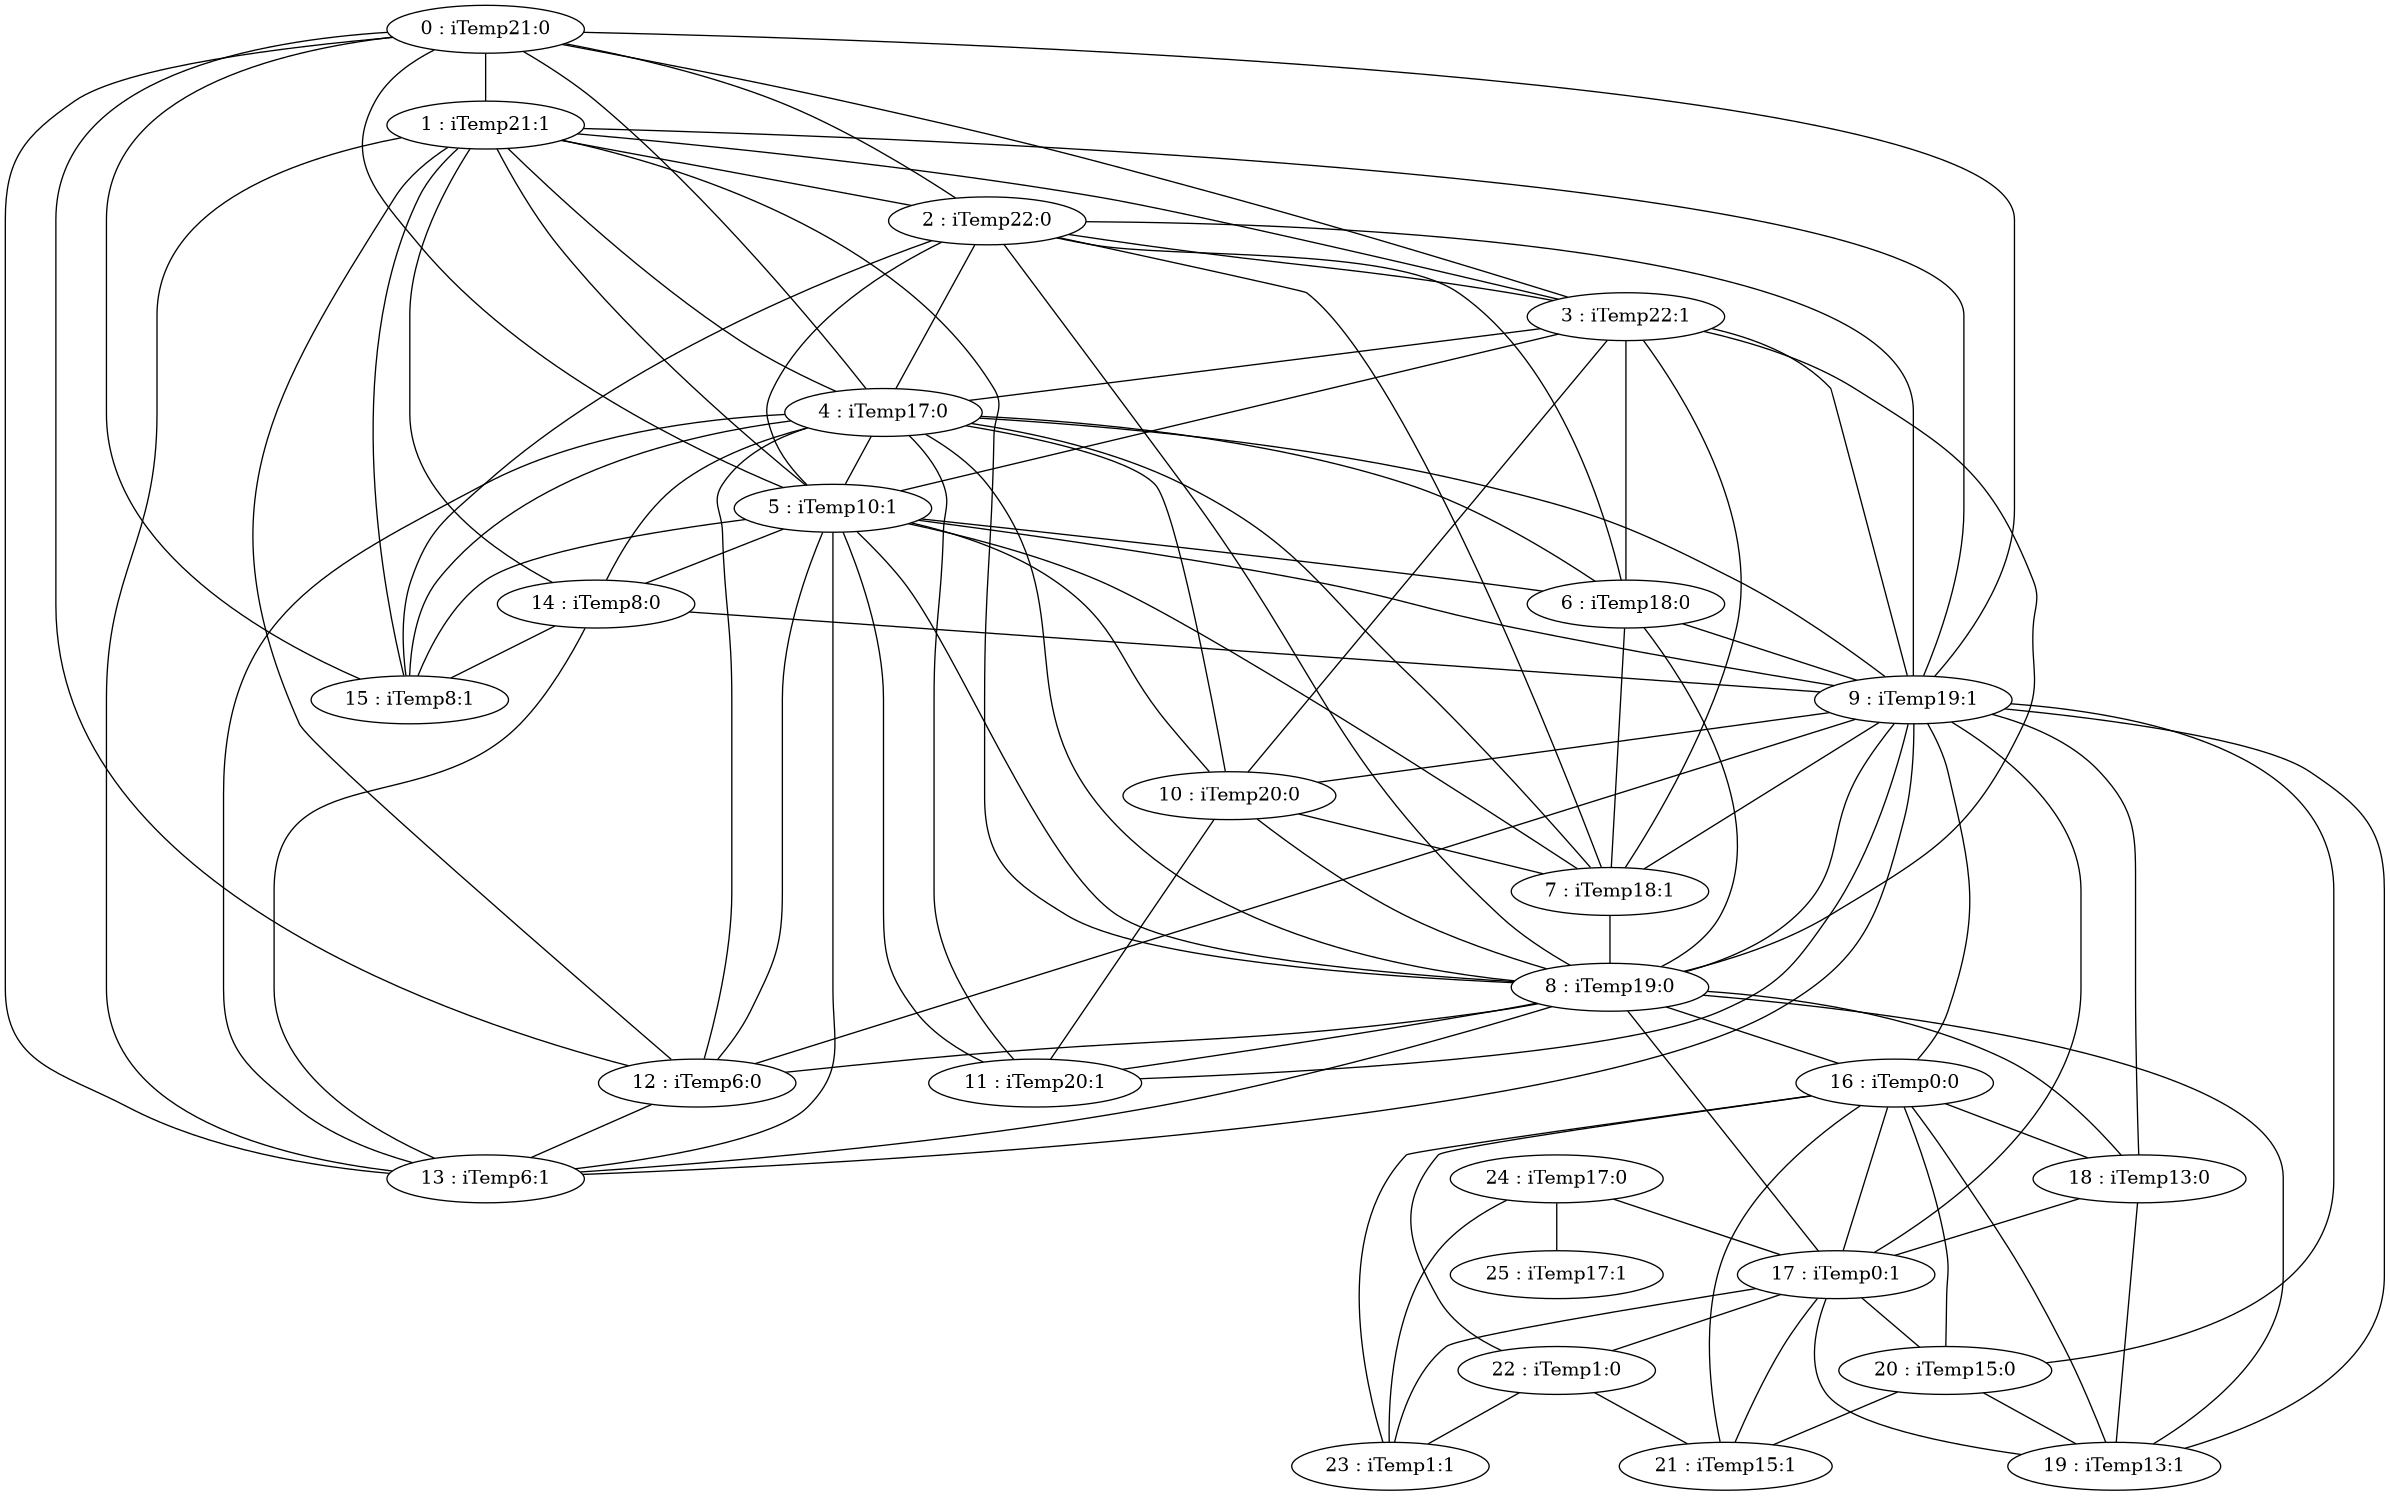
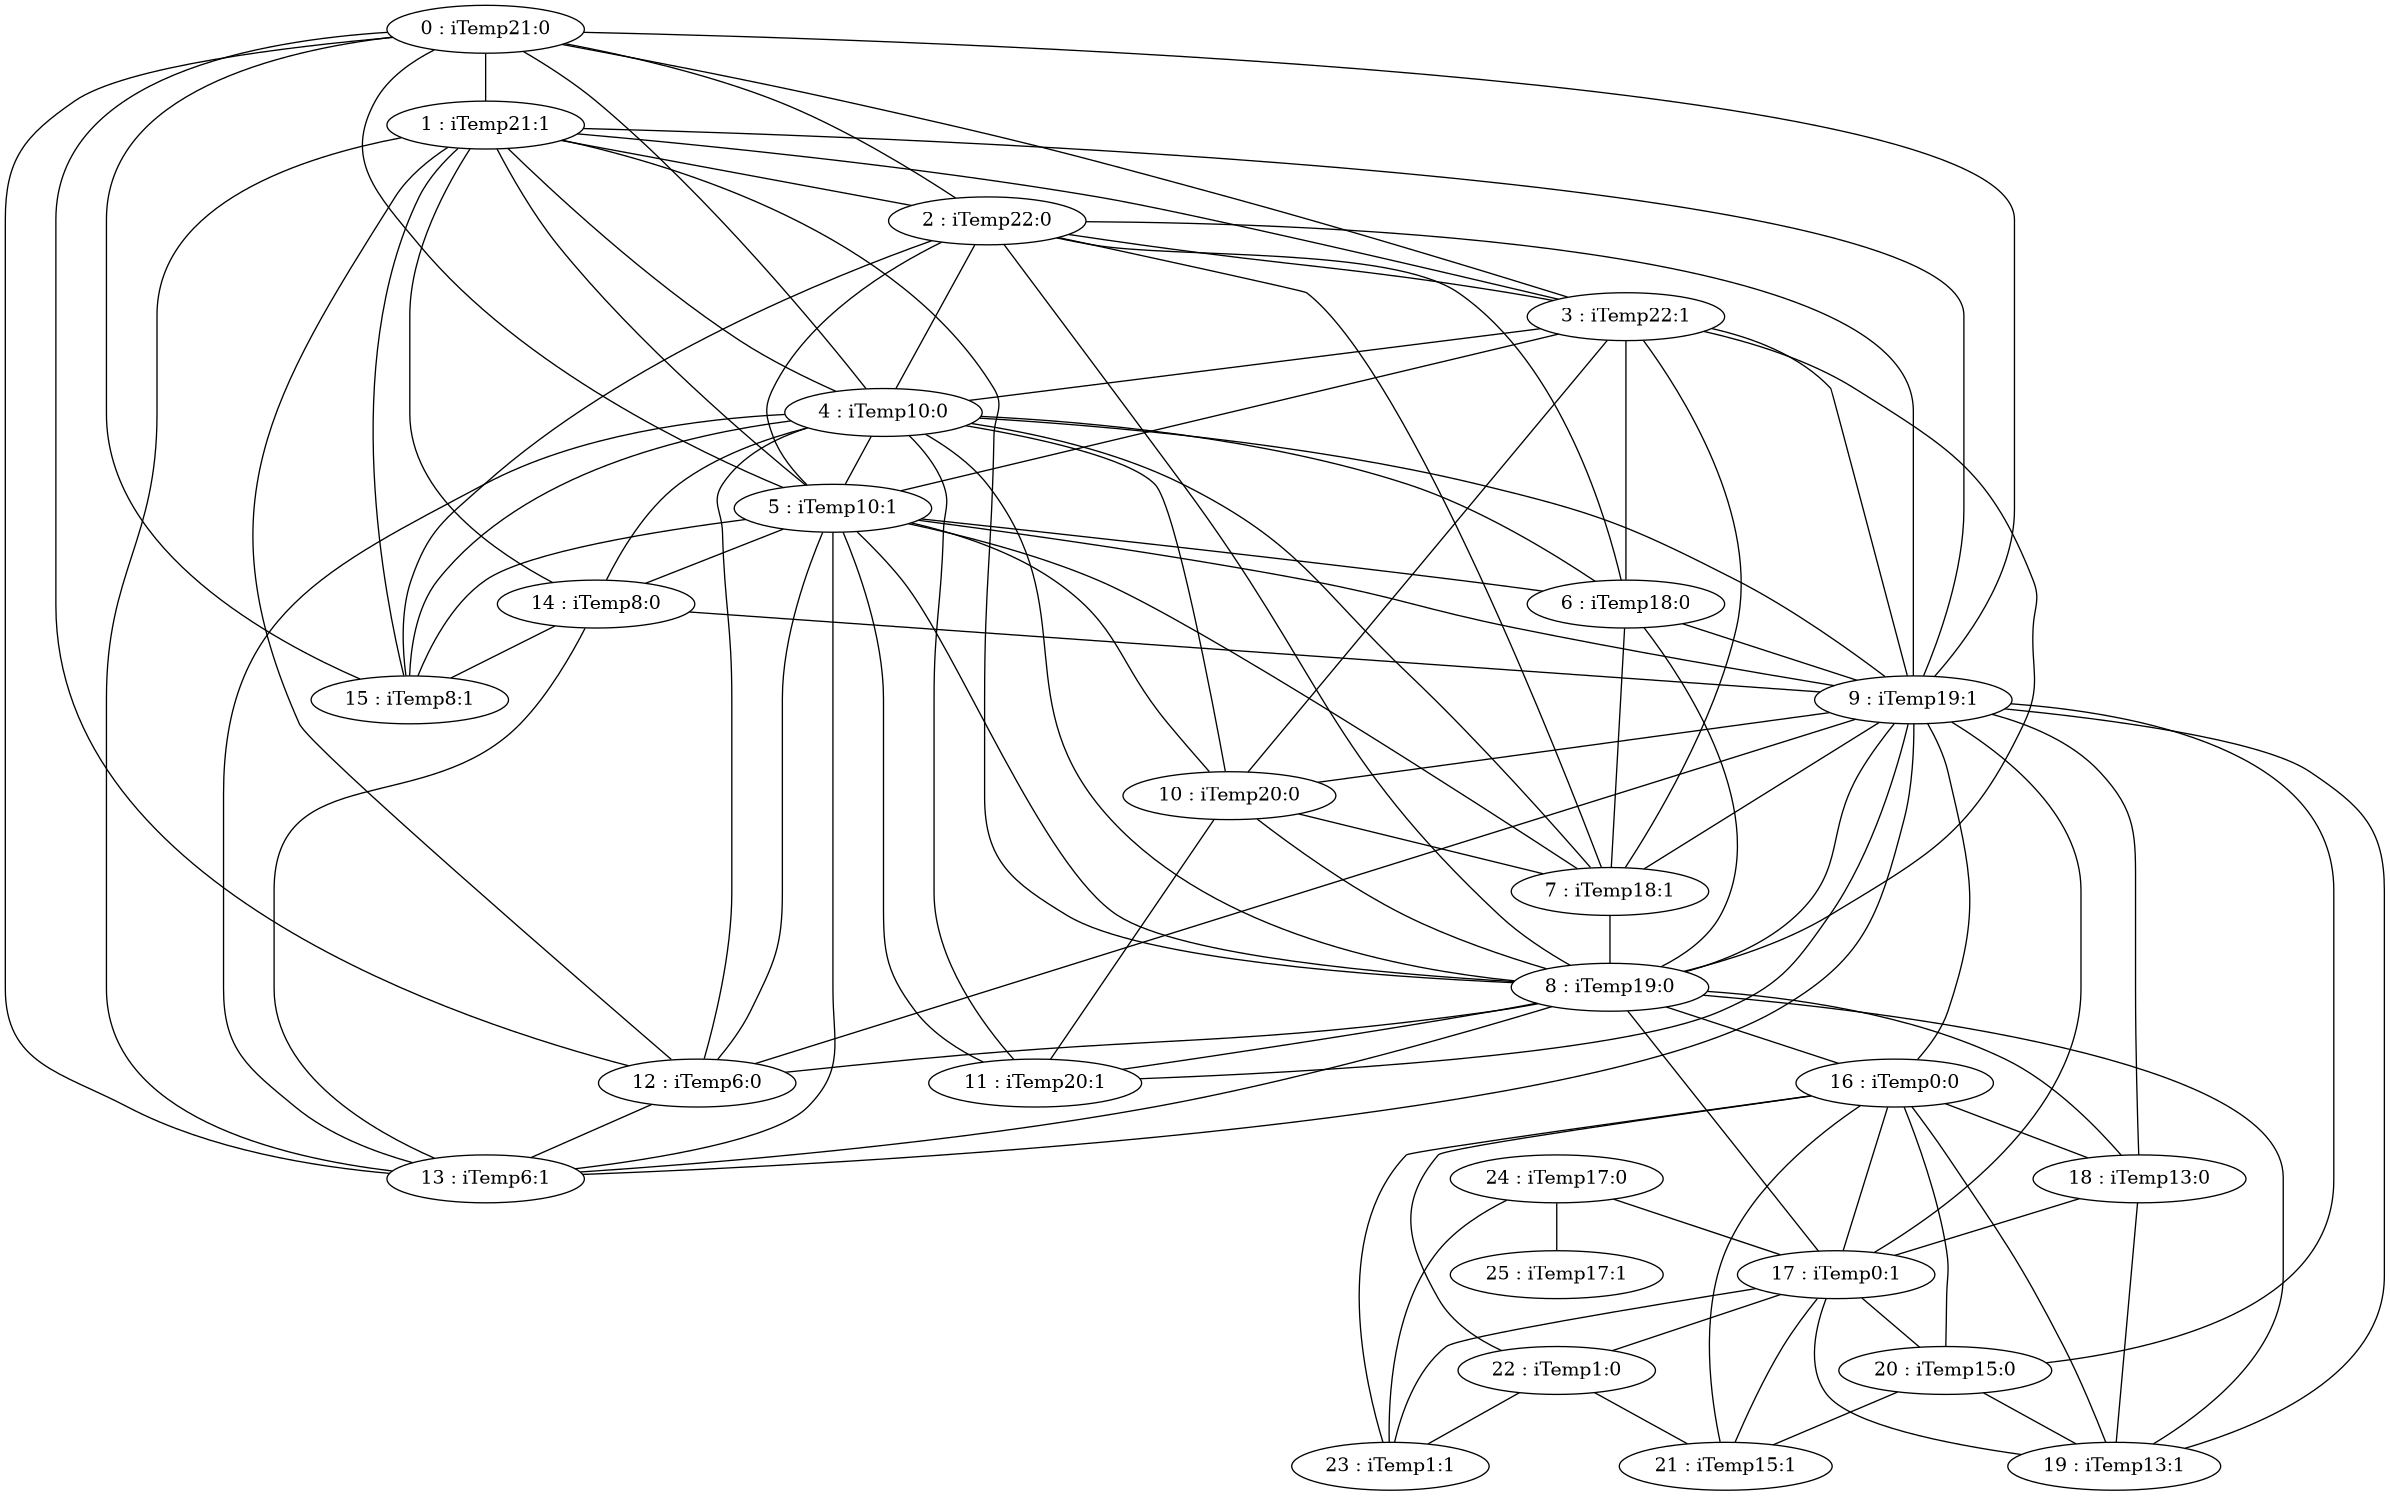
node "4 : iTemp17:0": label "4 : iTemp17:0" -> "4 : iTemp10:0"
